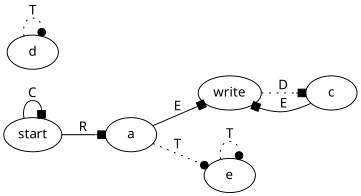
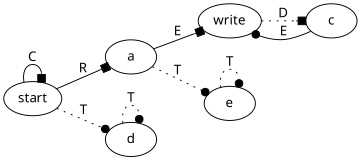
edge "c" -> "write": arrowhead box -> dot
edge "start" -> "d": added, label "T"
